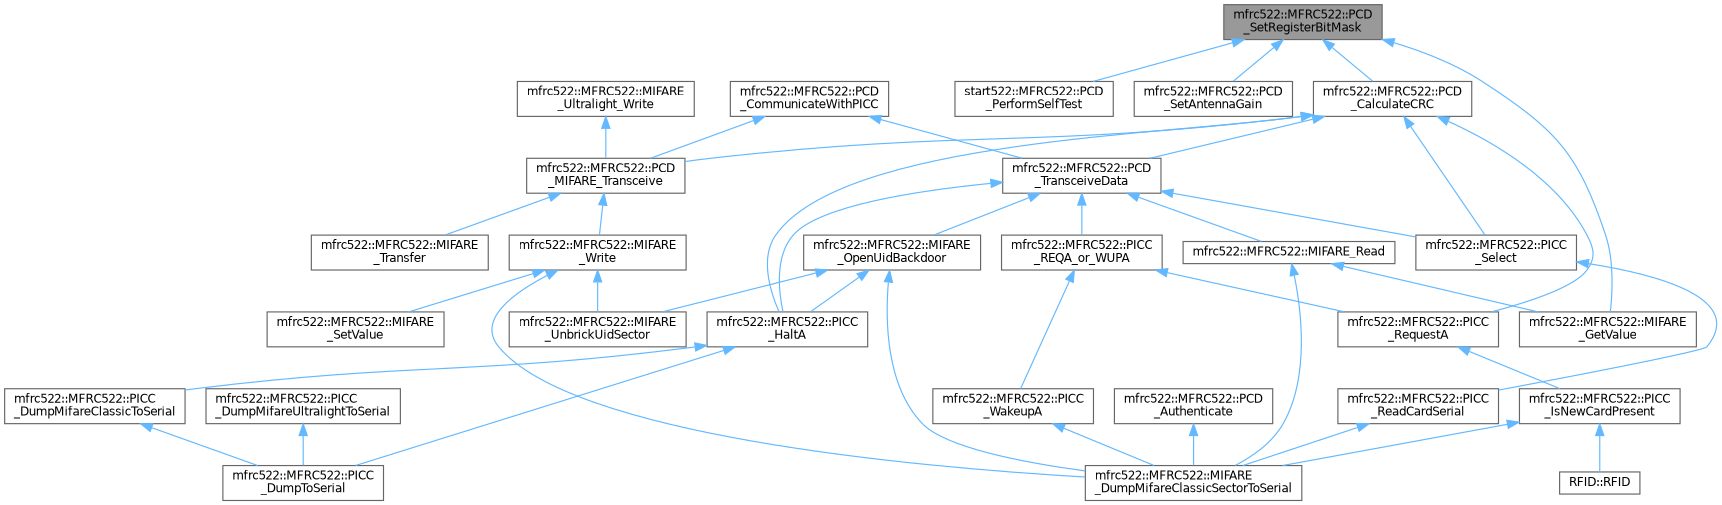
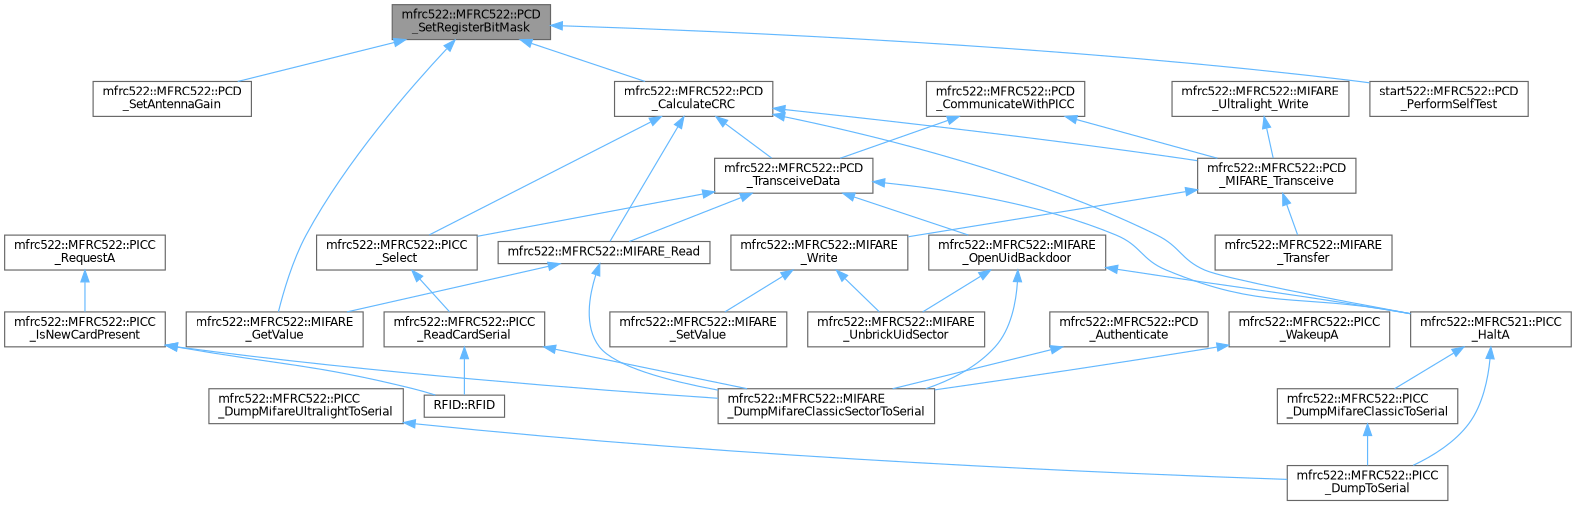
edge "mfrc522::MFRC522::PICC _RequestA" -> "mfrc522::MFRC522::PCD _CalculateCRC": now "mfrc522::MFRC522::MIFARE_Read" -> "mfrc522::MFRC522::PCD _CalculateCRC"
node "mfrc522::MFRC522::PICC _REQA_or_WUPA": removed
node "mfrc522::MFRC522::PICC _HaltA": label "mfrc522::MFRC522::PICC _HaltA" -> "mfrc522::MFRC521::PICC _HaltA"
edge "RFID::RFID" -> "mfrc522::MFRC522::PICC _ReadCardSerial": added
edge "mfrc522::MFRC522::MIFARE _DumpMifareClassicSectorToSerial" -> "mfrc522::MFRC522::MIFARE _Write": removed
